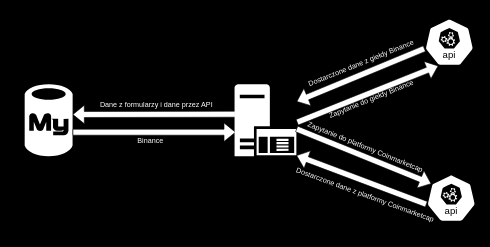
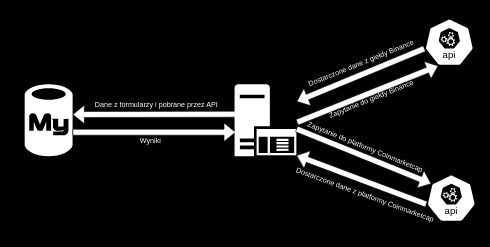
node "Dane z formularzy i dane przez API": label "Dane z formularzy i dane przez API" -> "Dane z formularzy i pobrane przez API"
node "Binance": label "Binance" -> "Wyniki"
